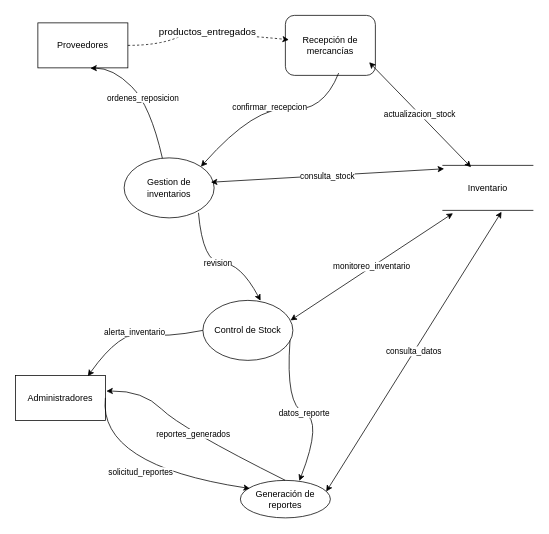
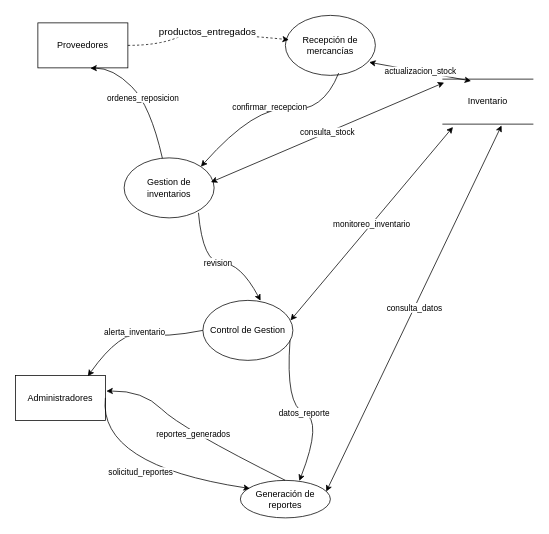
node "Recepción de mercancías": shape rounded rectangle -> ellipse
node "Inventario": moved (488, 188) -> (488, 102)
node "Control de Stock": label "Control de Stock" -> "Control de Gestion"
